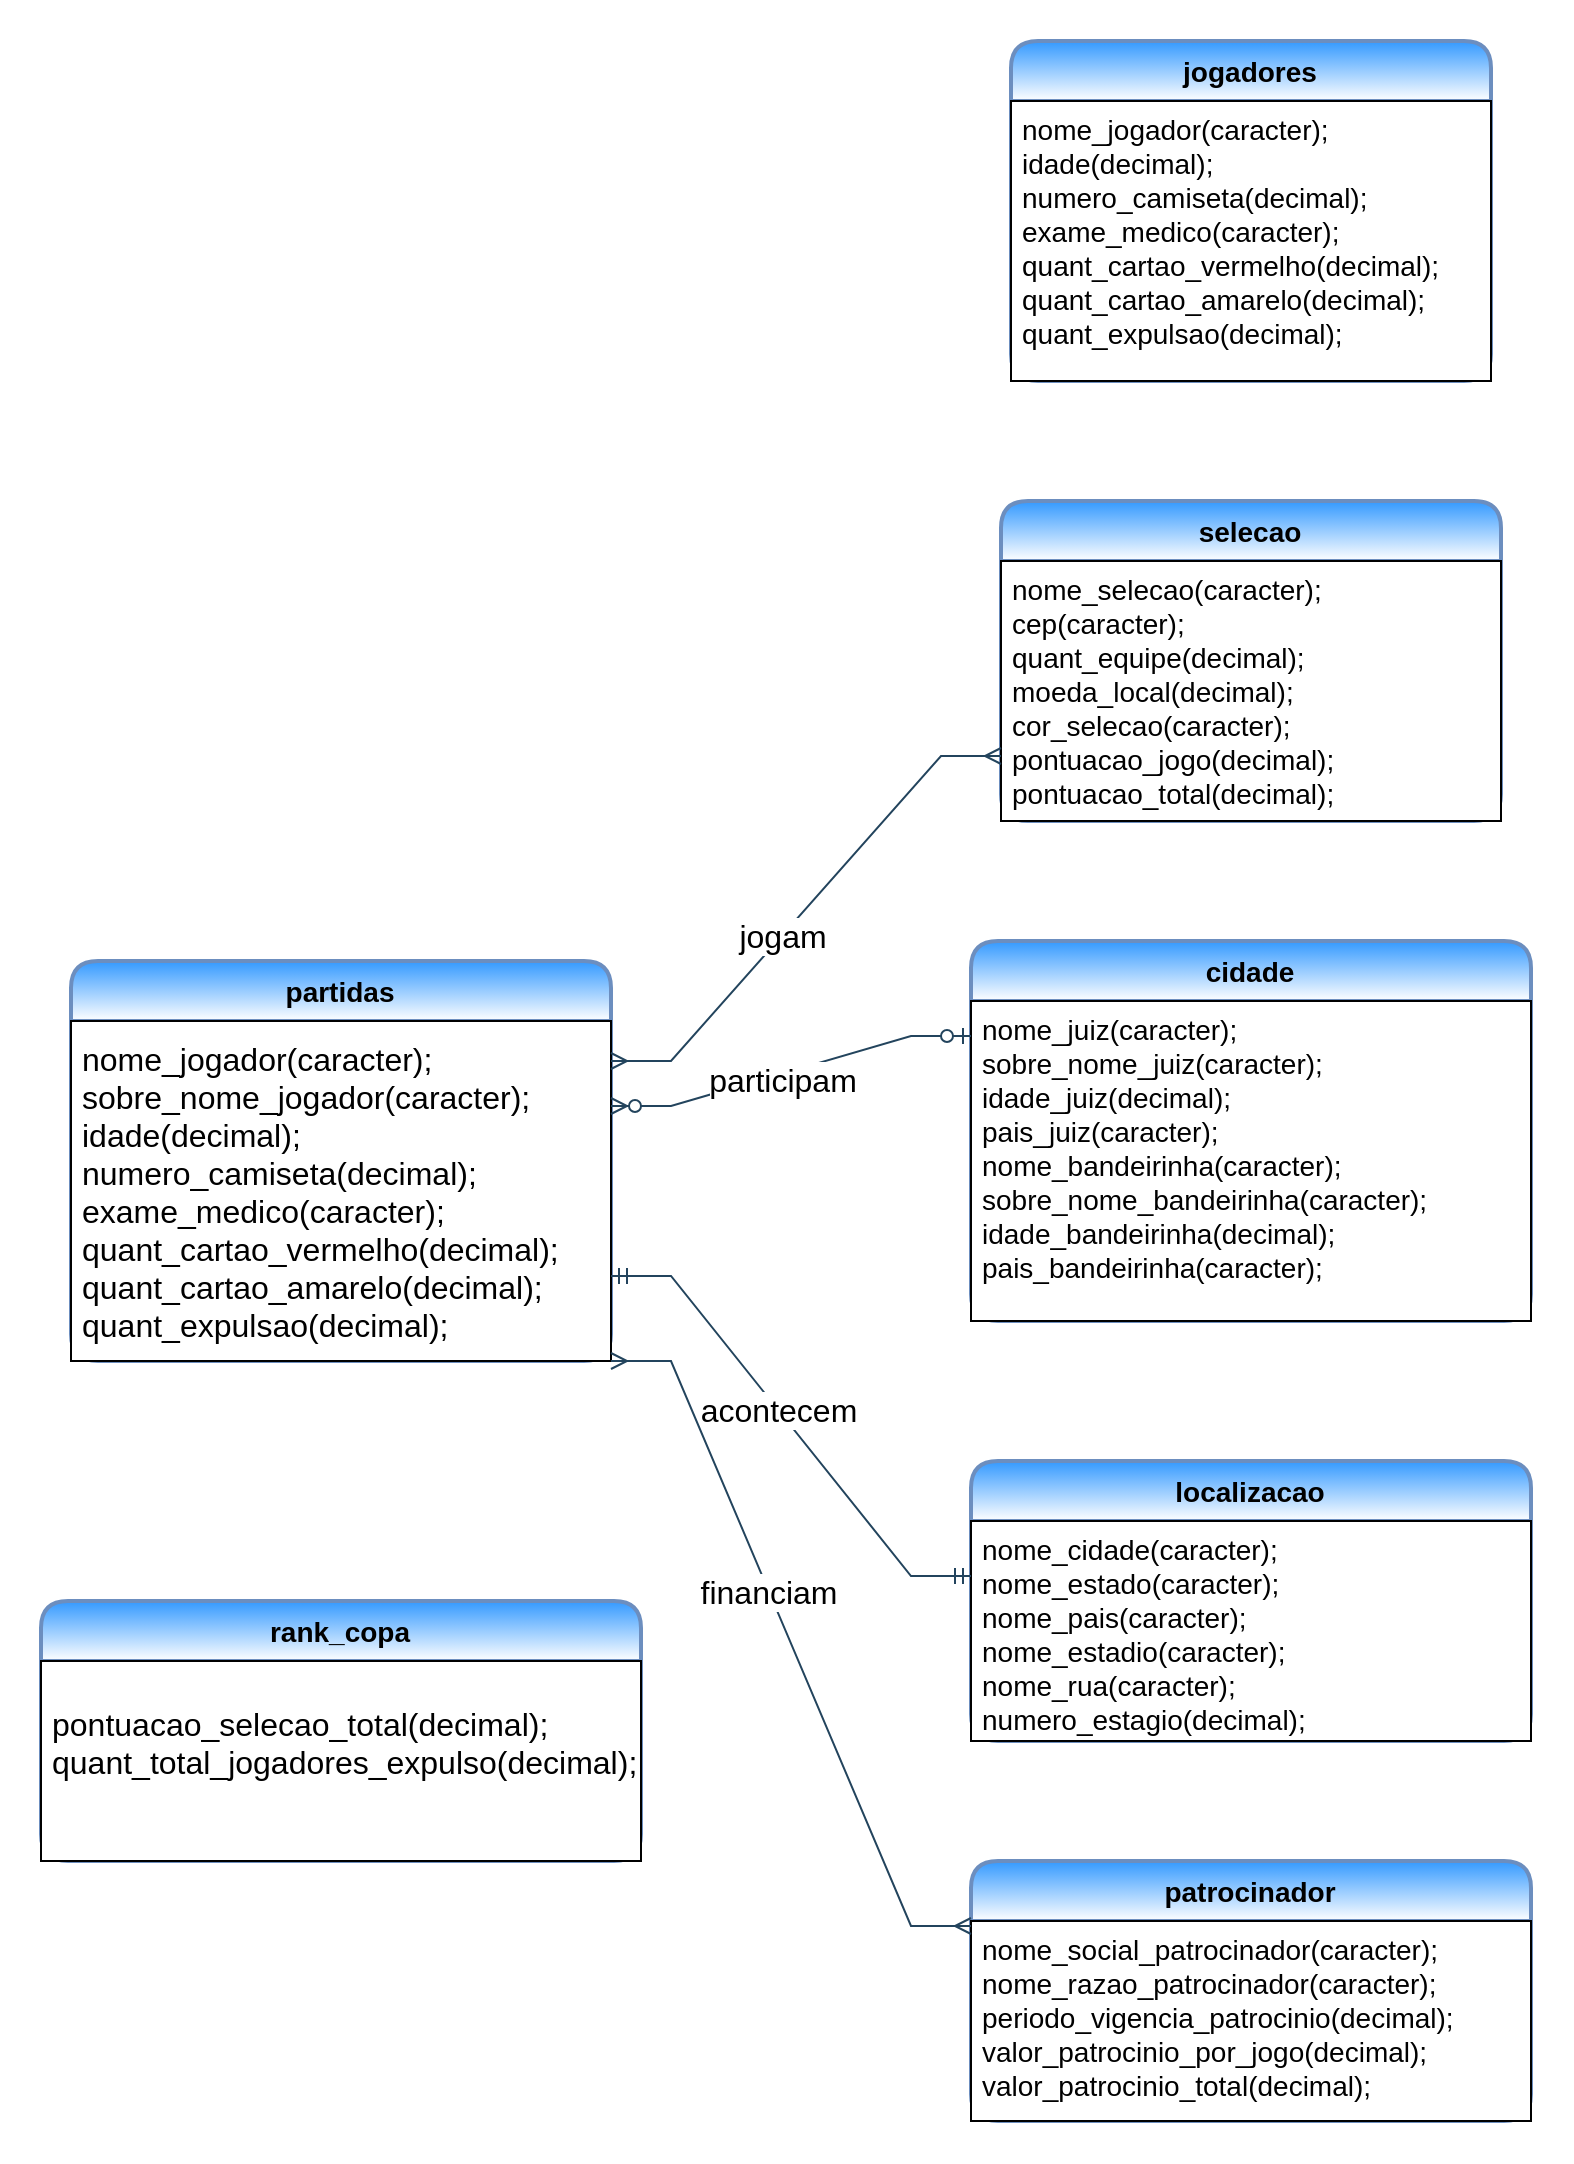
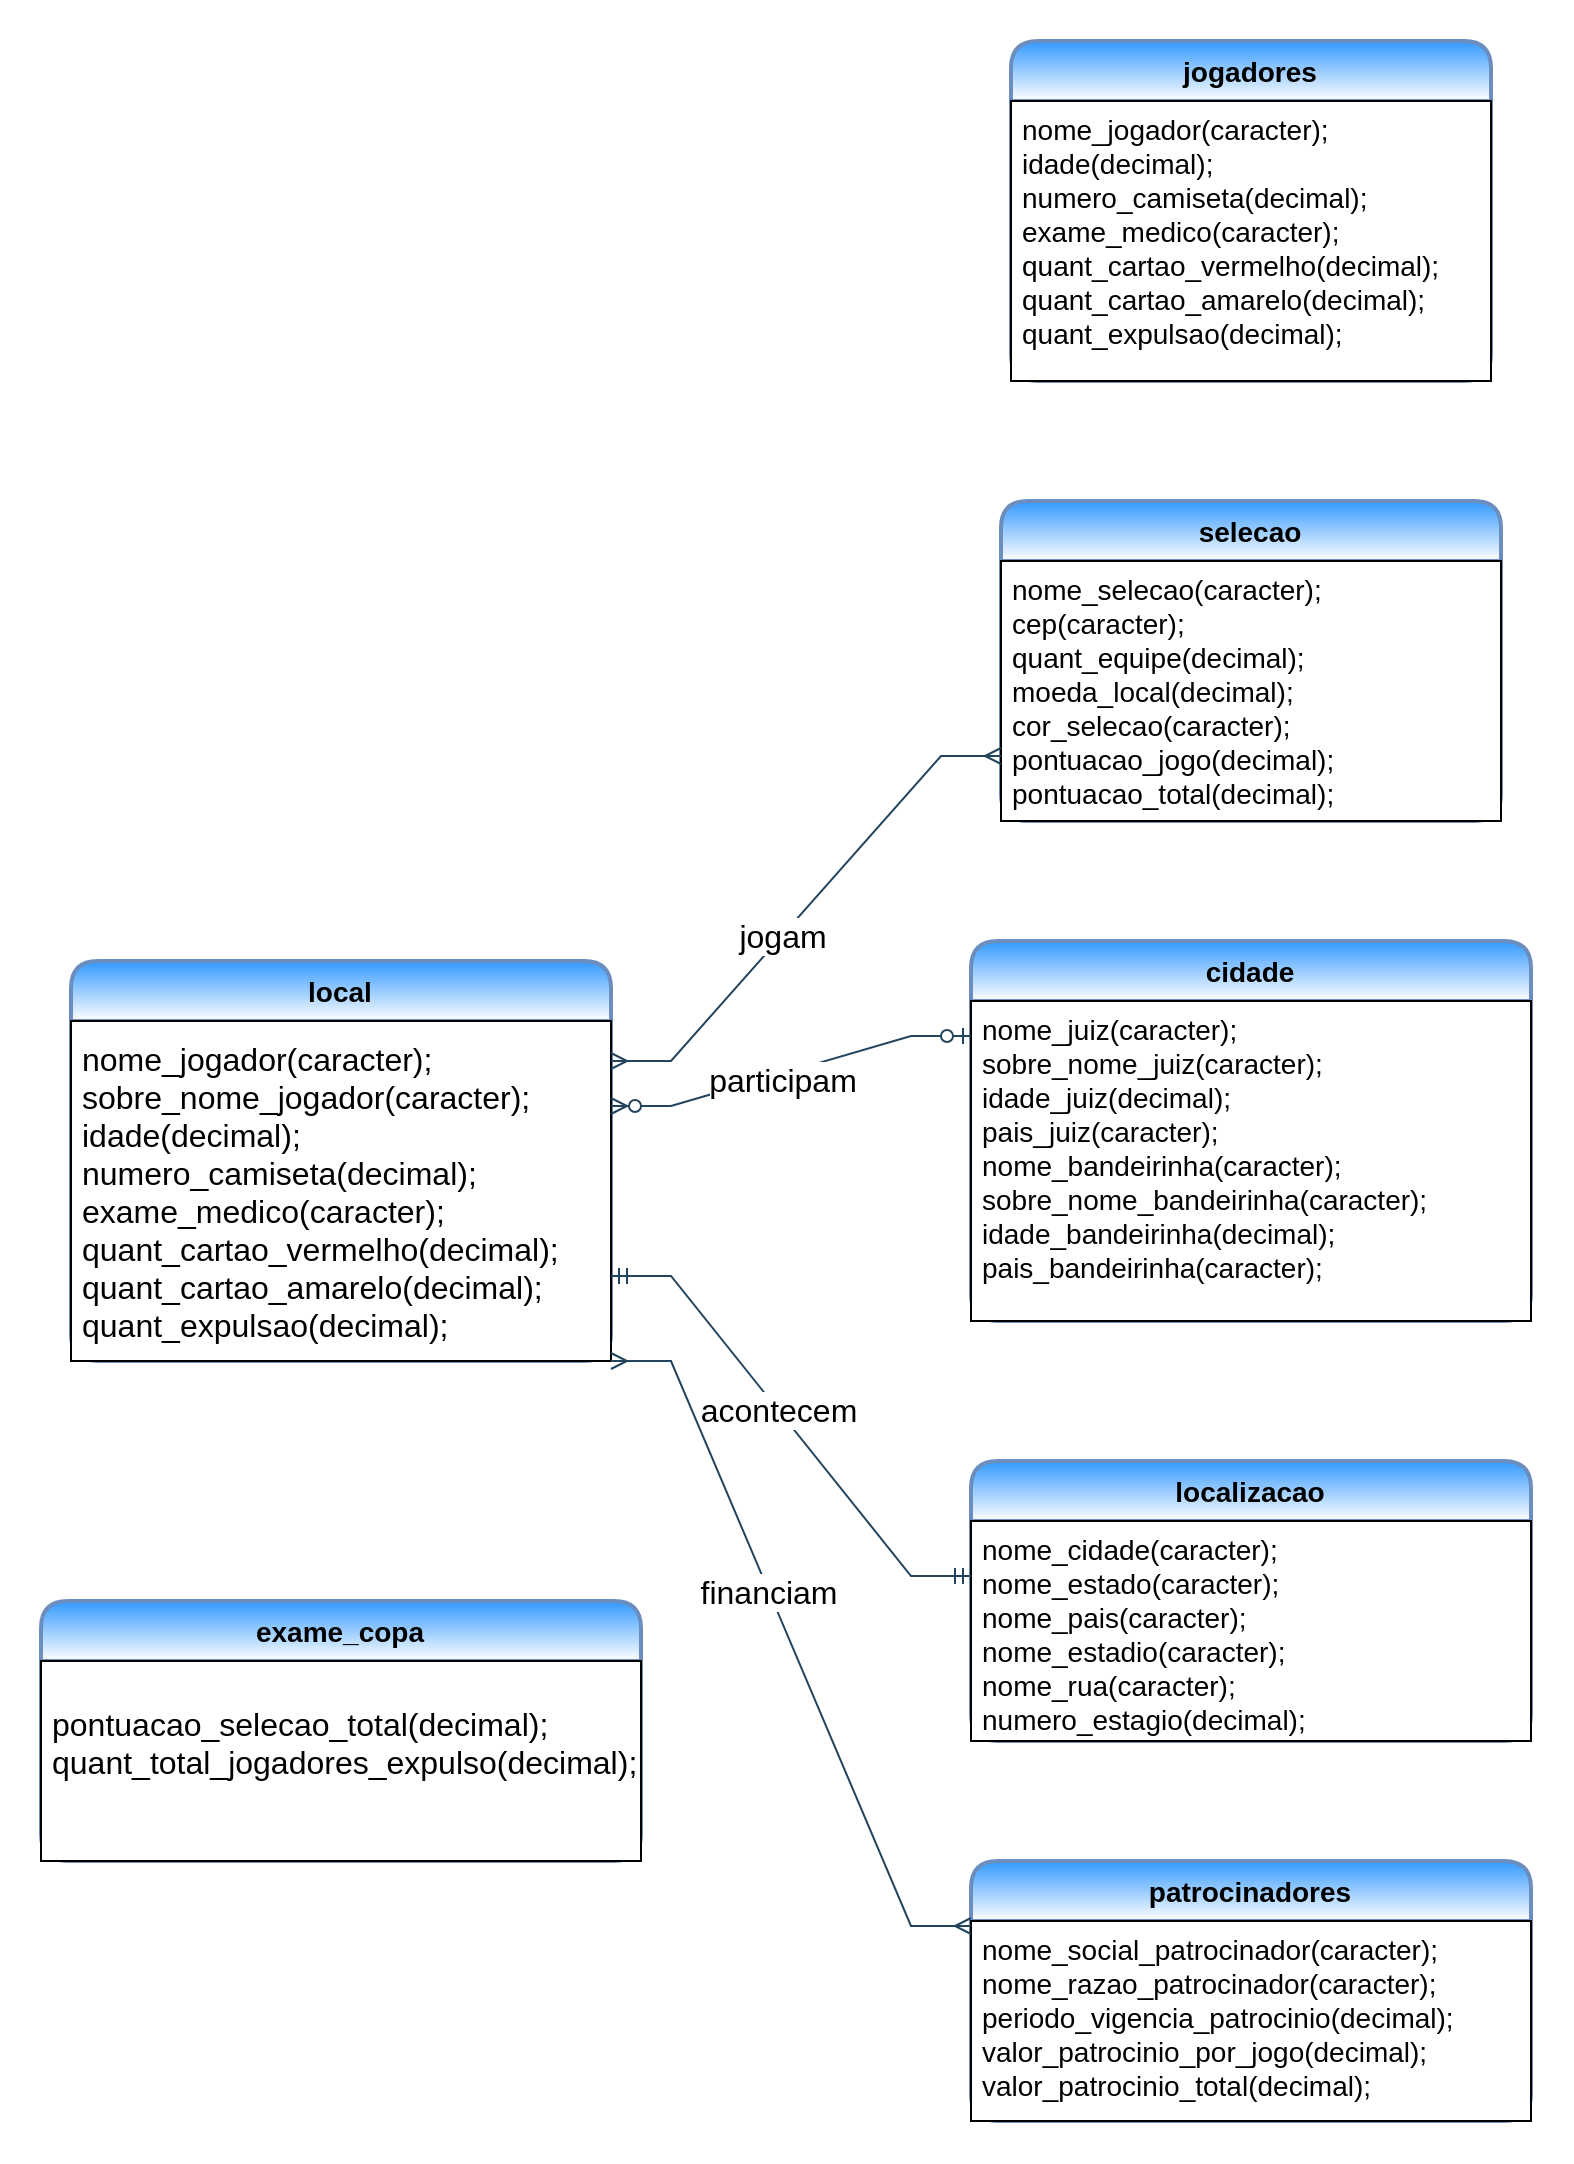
node "partidas": label "partidas" -> "local"
node "rank_copa": label "rank_copa" -> "exame_copa"
node "patrocinador": label "patrocinador" -> "patrocinadores"
